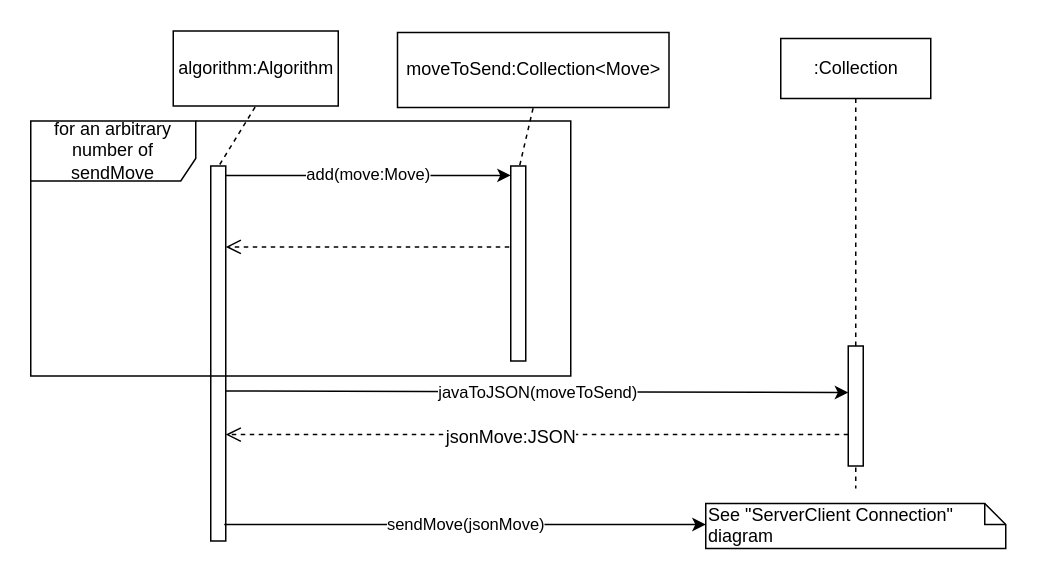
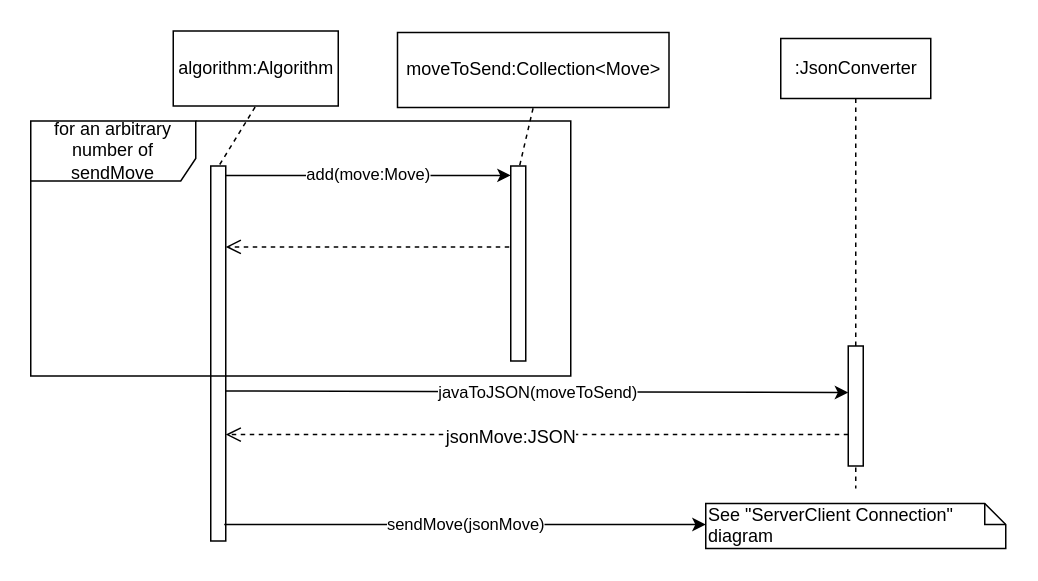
node ":Collection": label ":Collection" -> ":JsonConverter"
